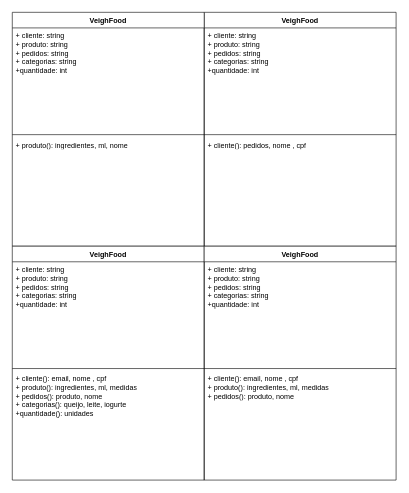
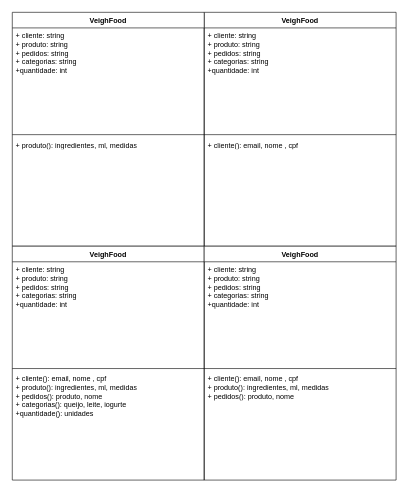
node "+ produto(): ingredientes, ml, nome": label "+ produto(): ingredientes, ml, nome" -> "+ produto(): ingredientes, ml, medidas"
node "+ cliente(): pedidos, nome , cpf": label "+ cliente(): pedidos, nome , cpf" -> "+ cliente(): email, nome , cpf"
